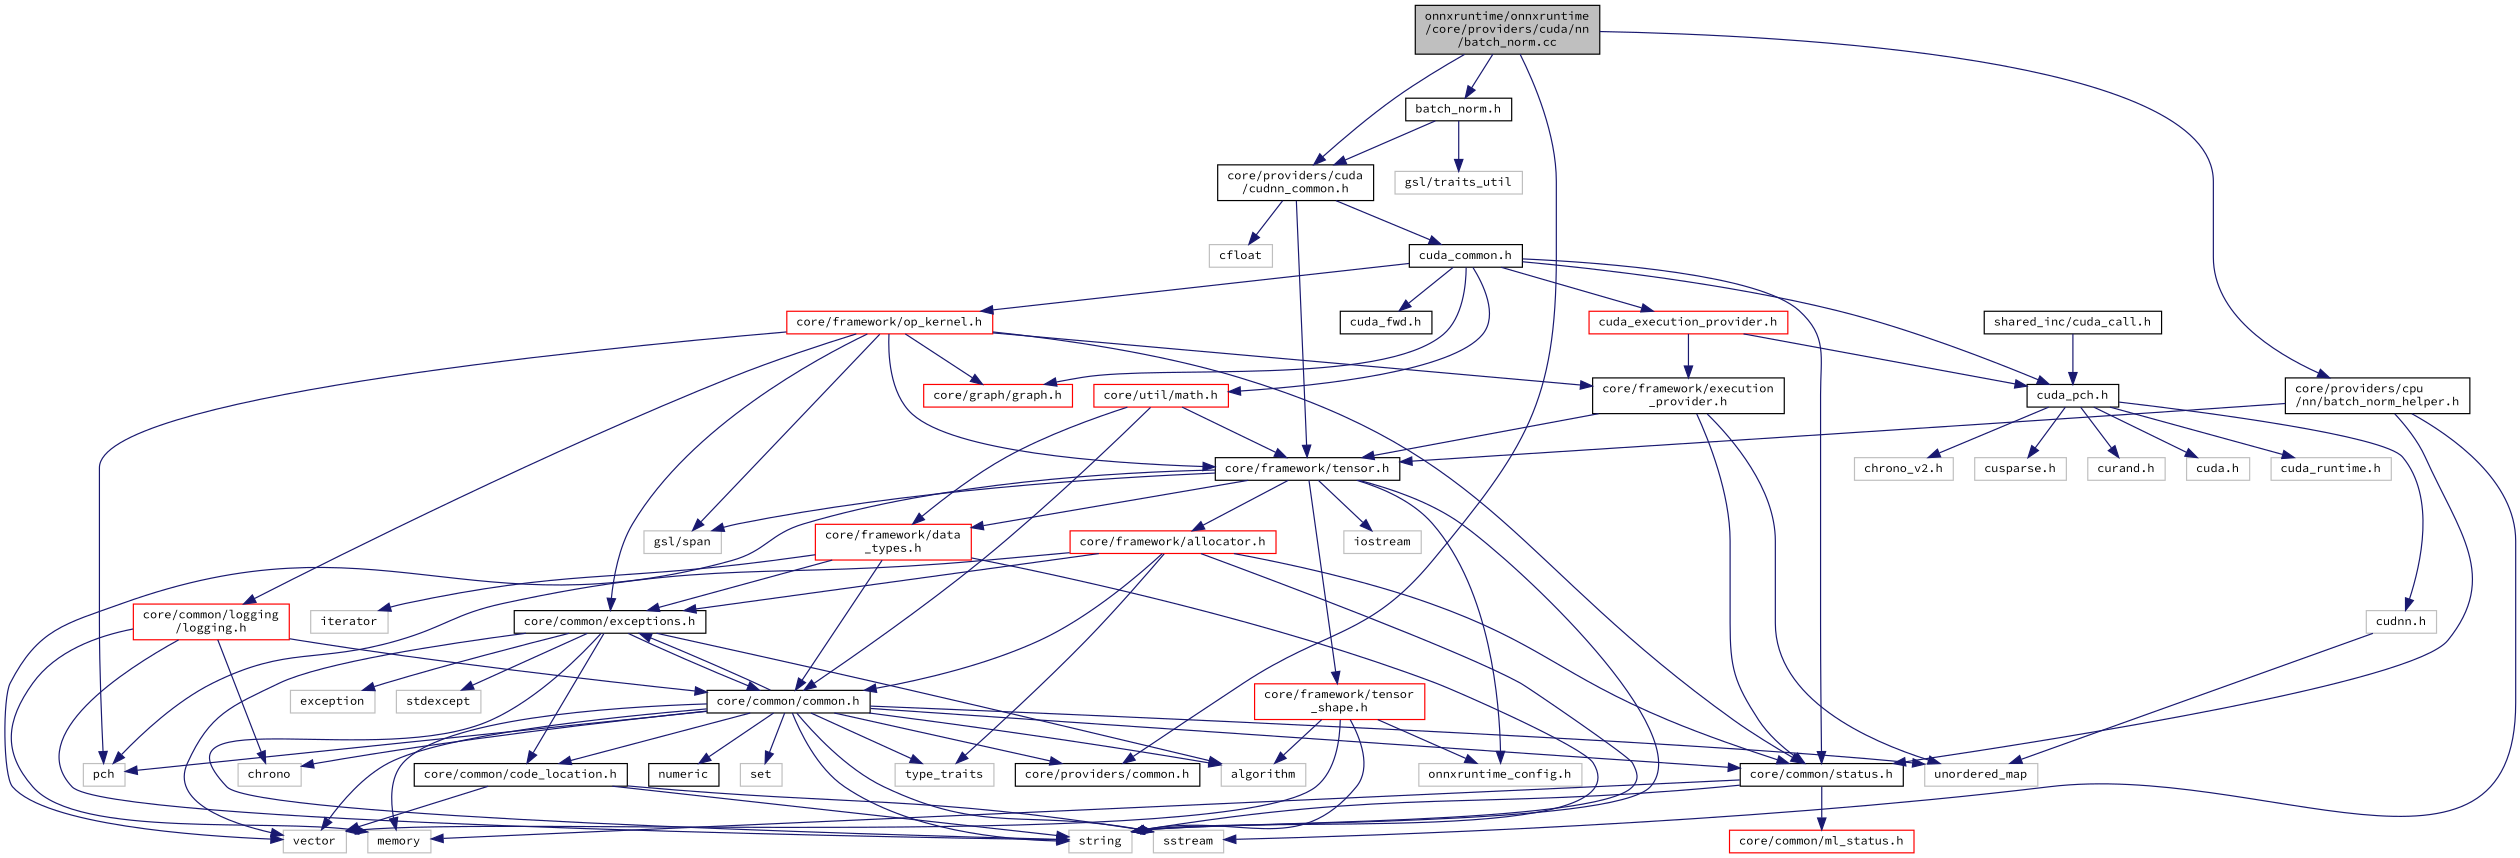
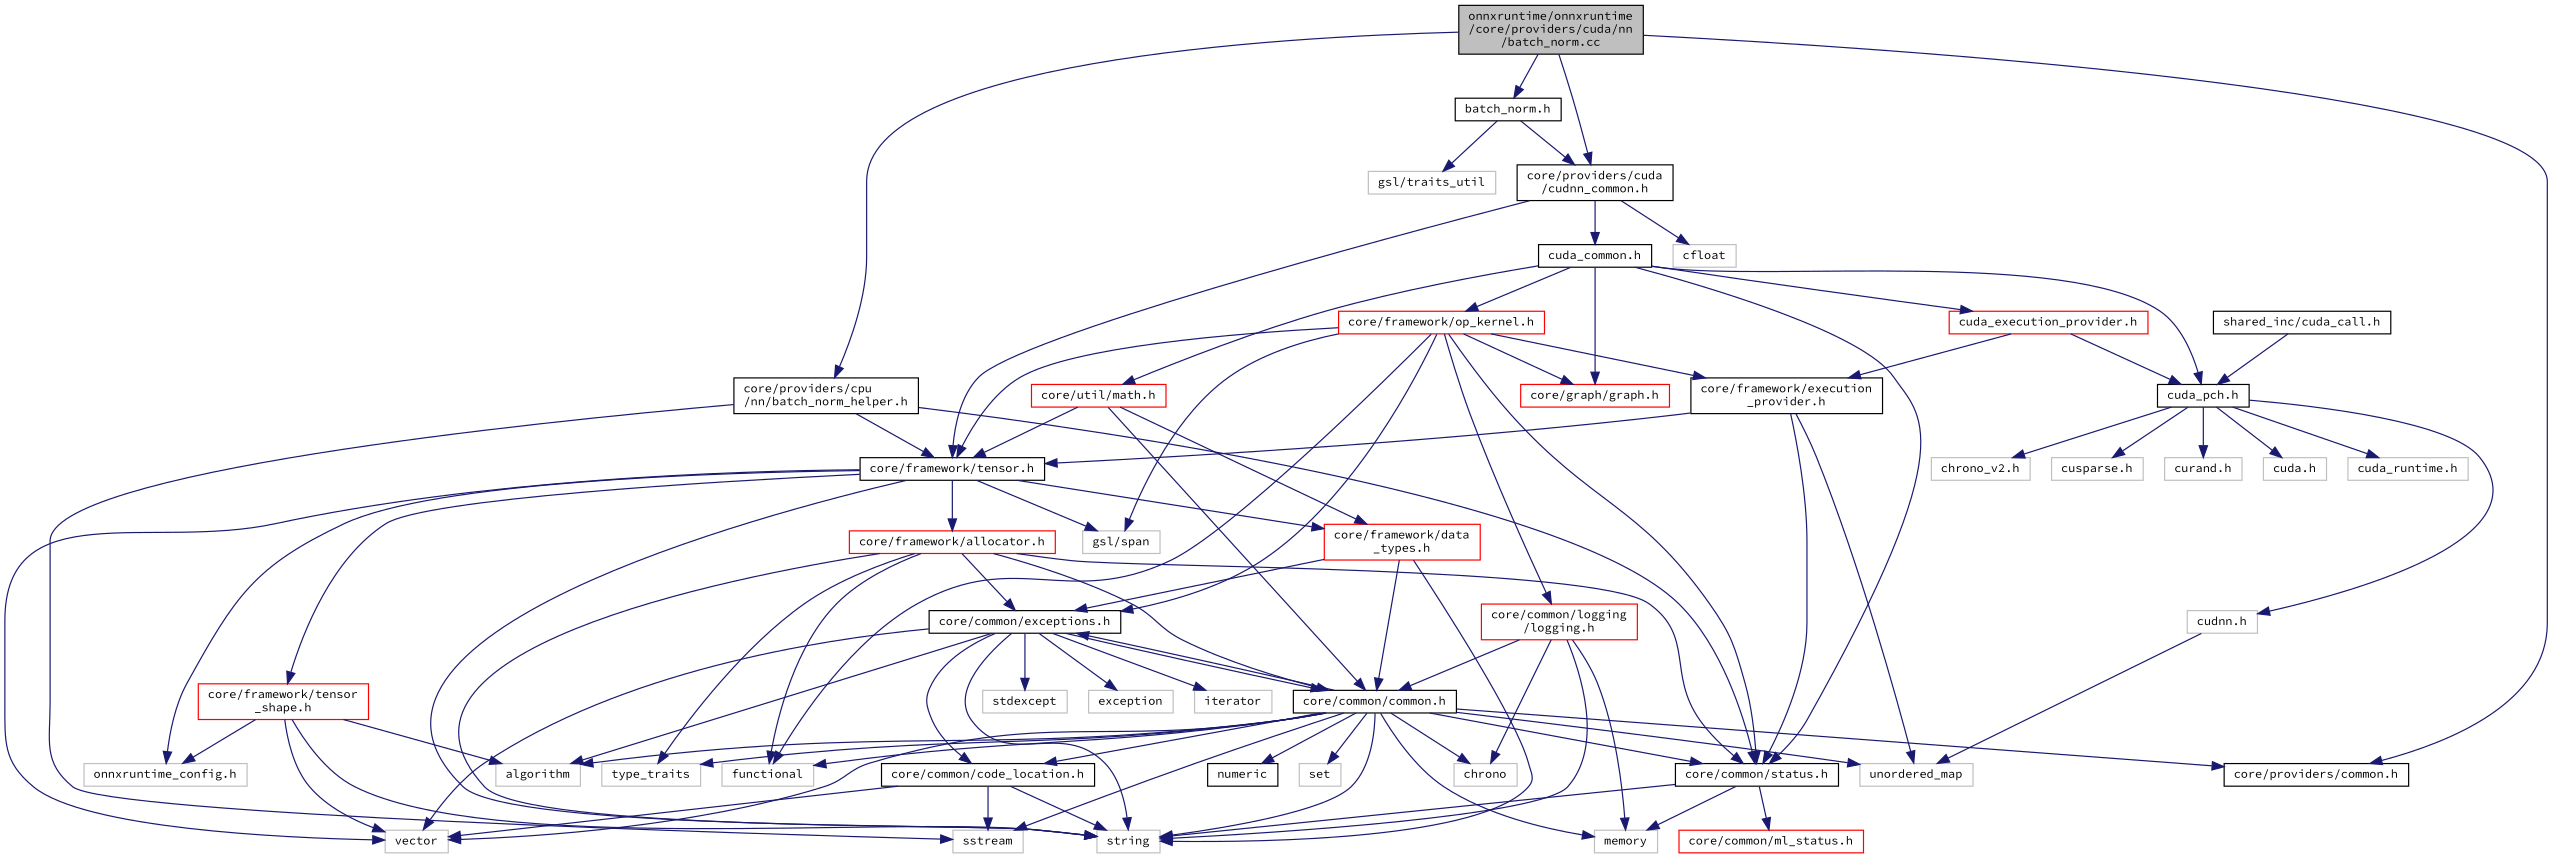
node "cuda_fwd.h": removed
node "iostream": removed
edge "core/framework/data _types.h" -> "iterator": now "core/common/exceptions.h" -> "iterator"
node "pch": label "pch" -> "functional"
